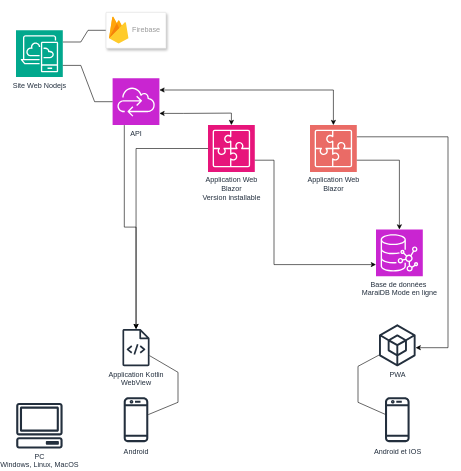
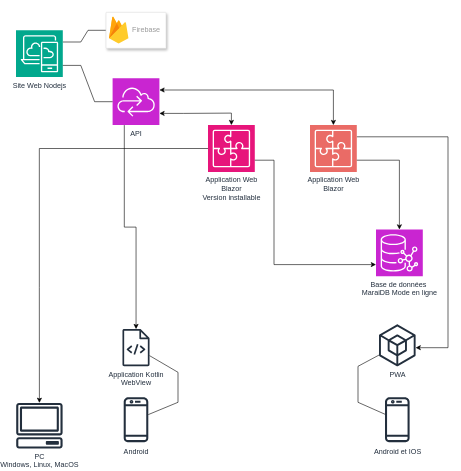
edge "Application Web Blazor Version installable" -> "Application Kotlin WebView": now "Application Web Blazor Version installable" -> "PC Windows, Linux, MacOS"
